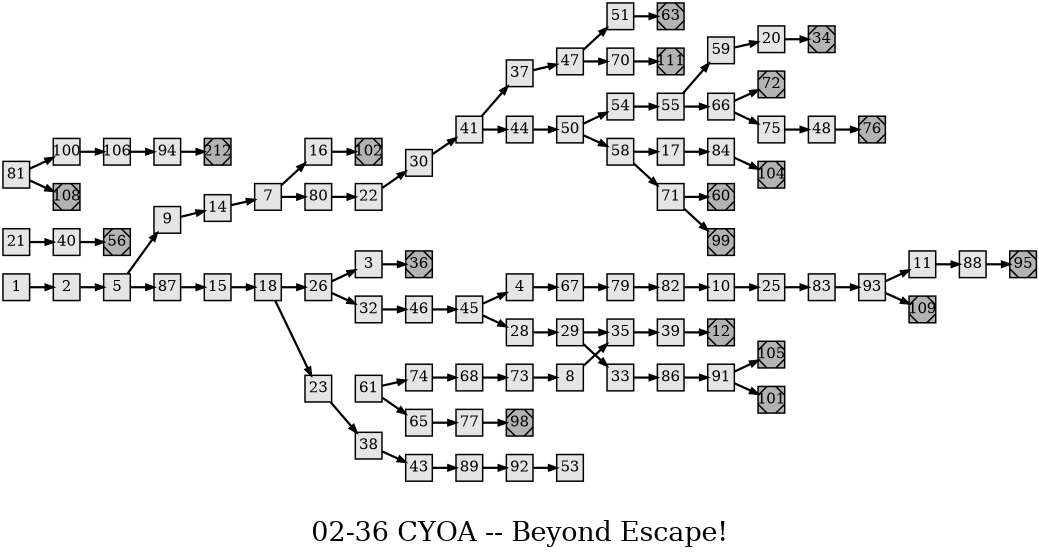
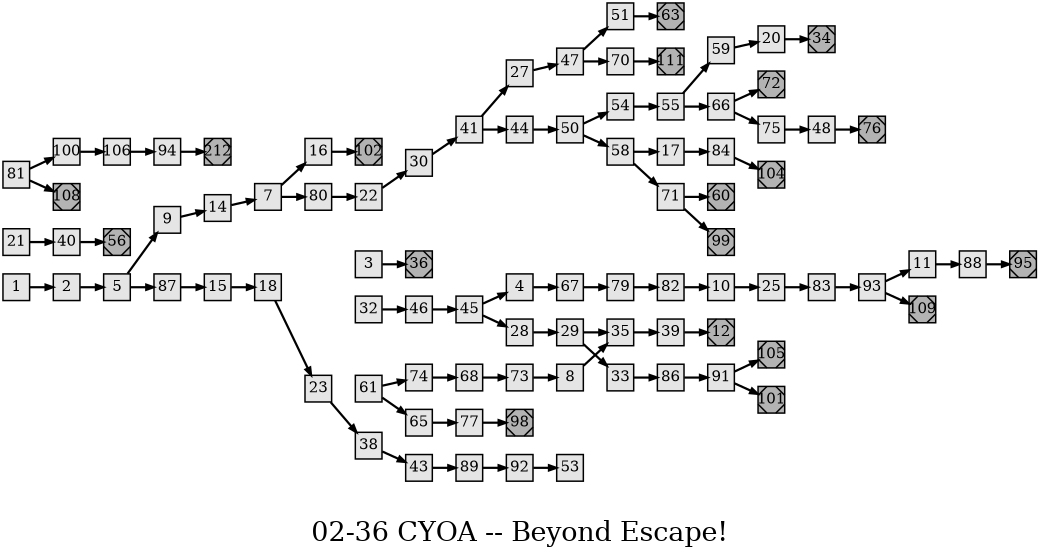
node "37": label "37" -> "27"
node "26": removed
